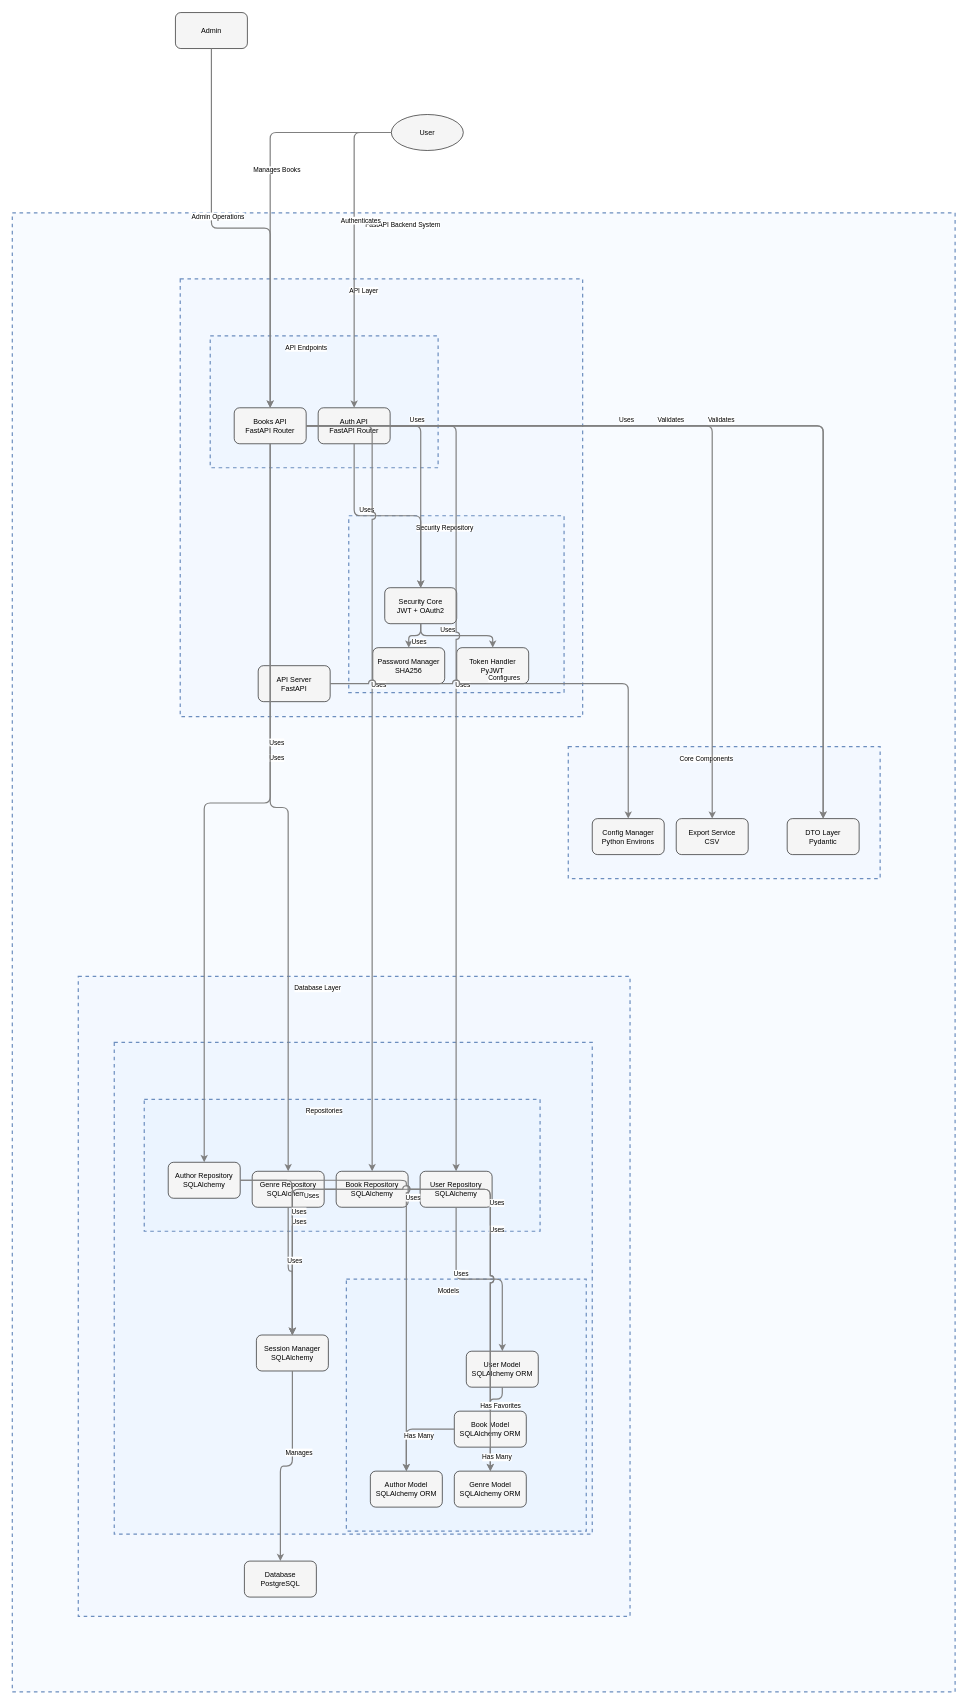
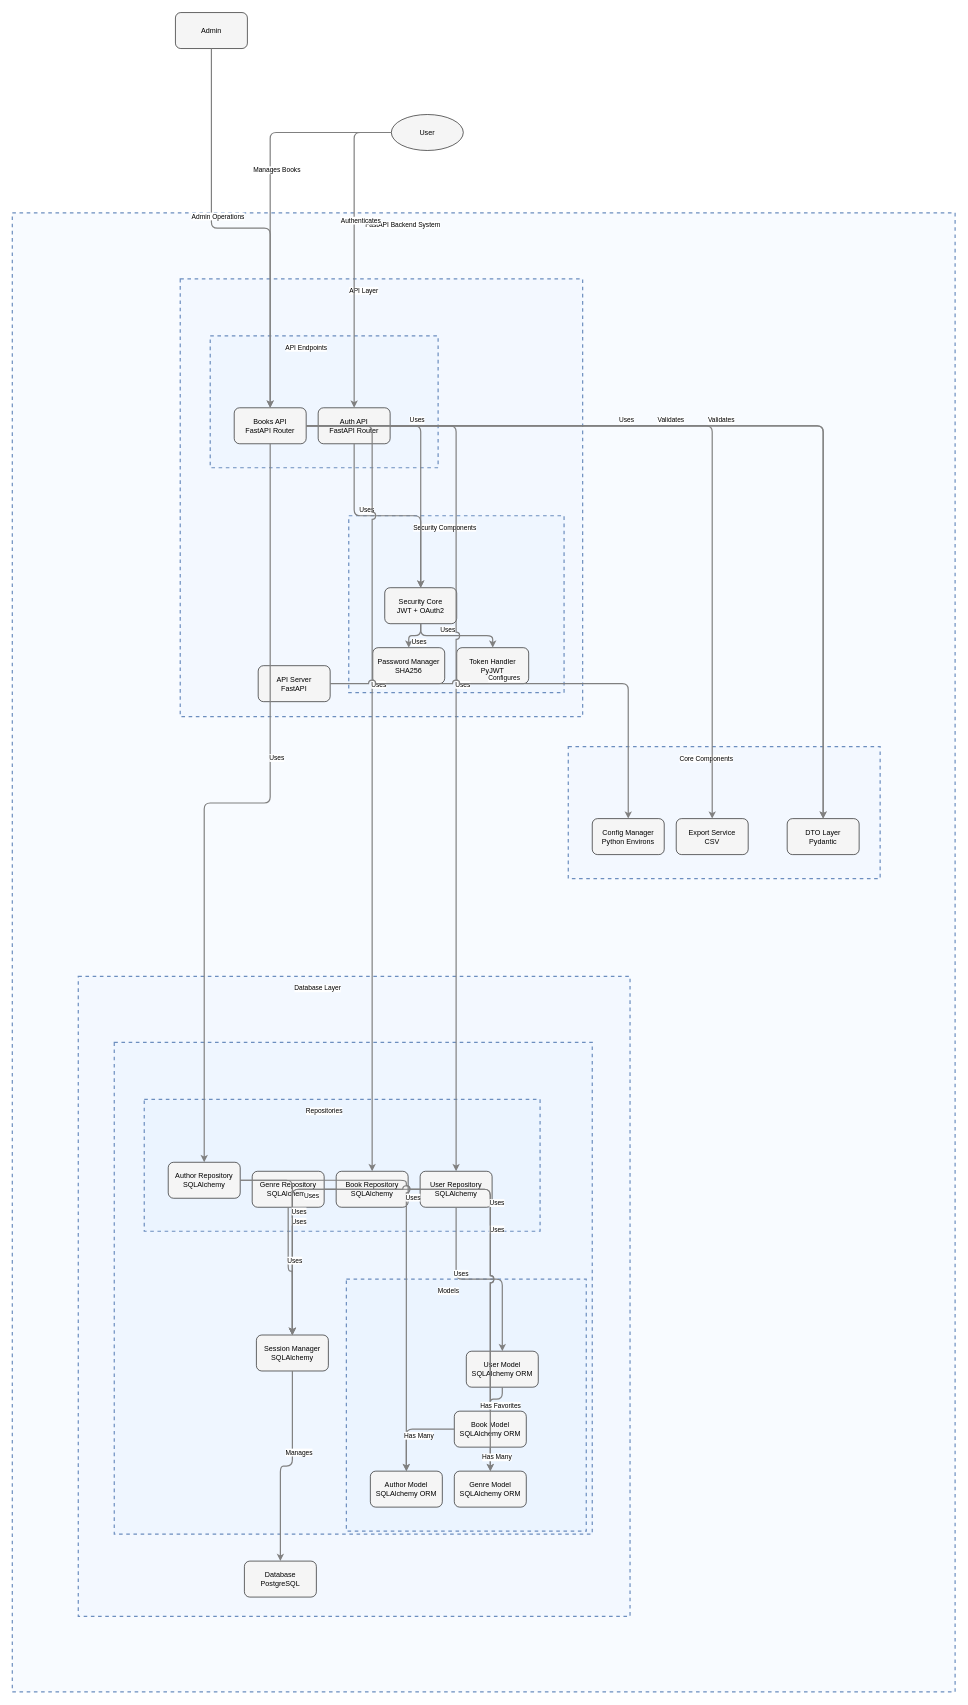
node "Security Repository": label "Security Repository" -> "Security Components"
edge "Books API FastAPI Router" -> "Genre Repository SQLAlchemy": removed, label "Uses"
